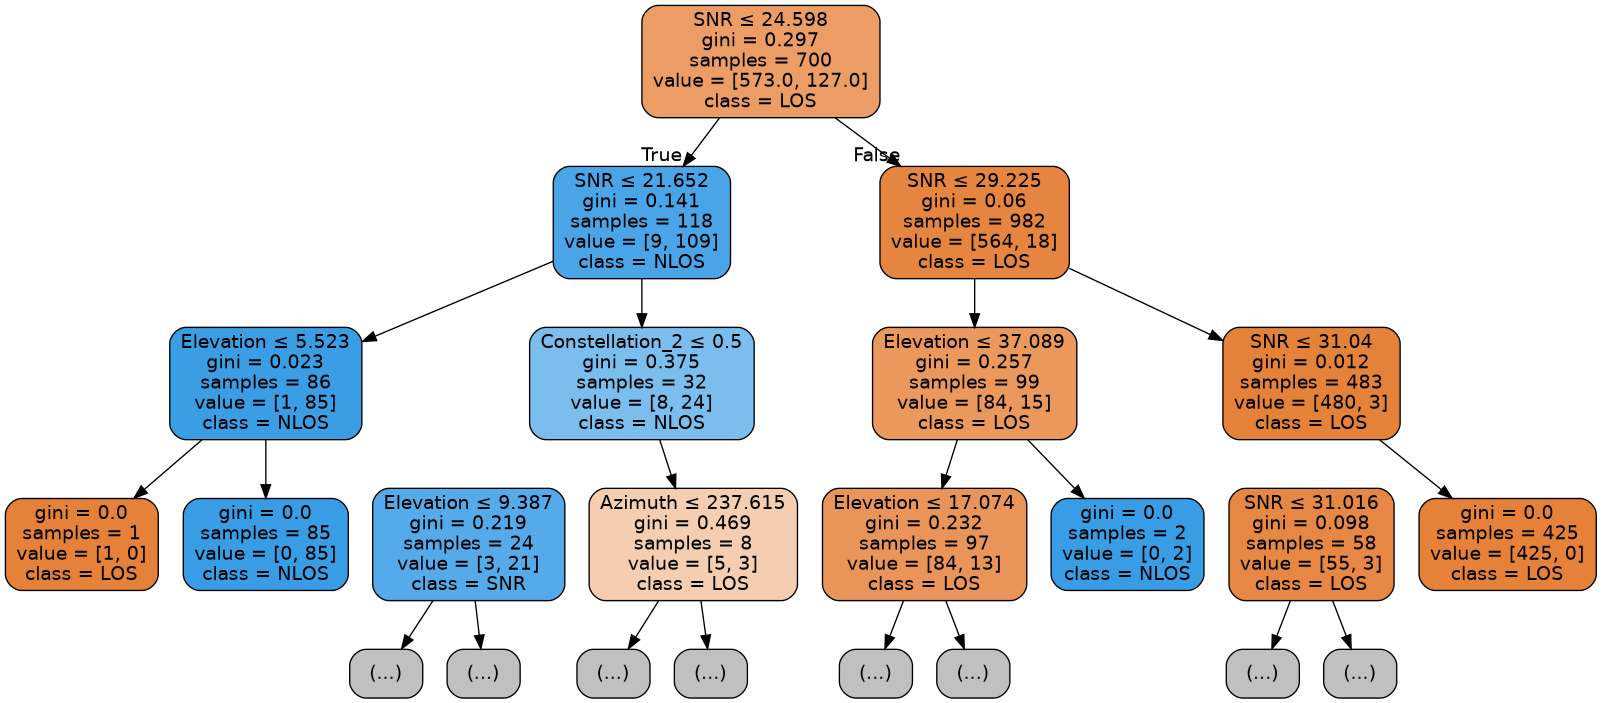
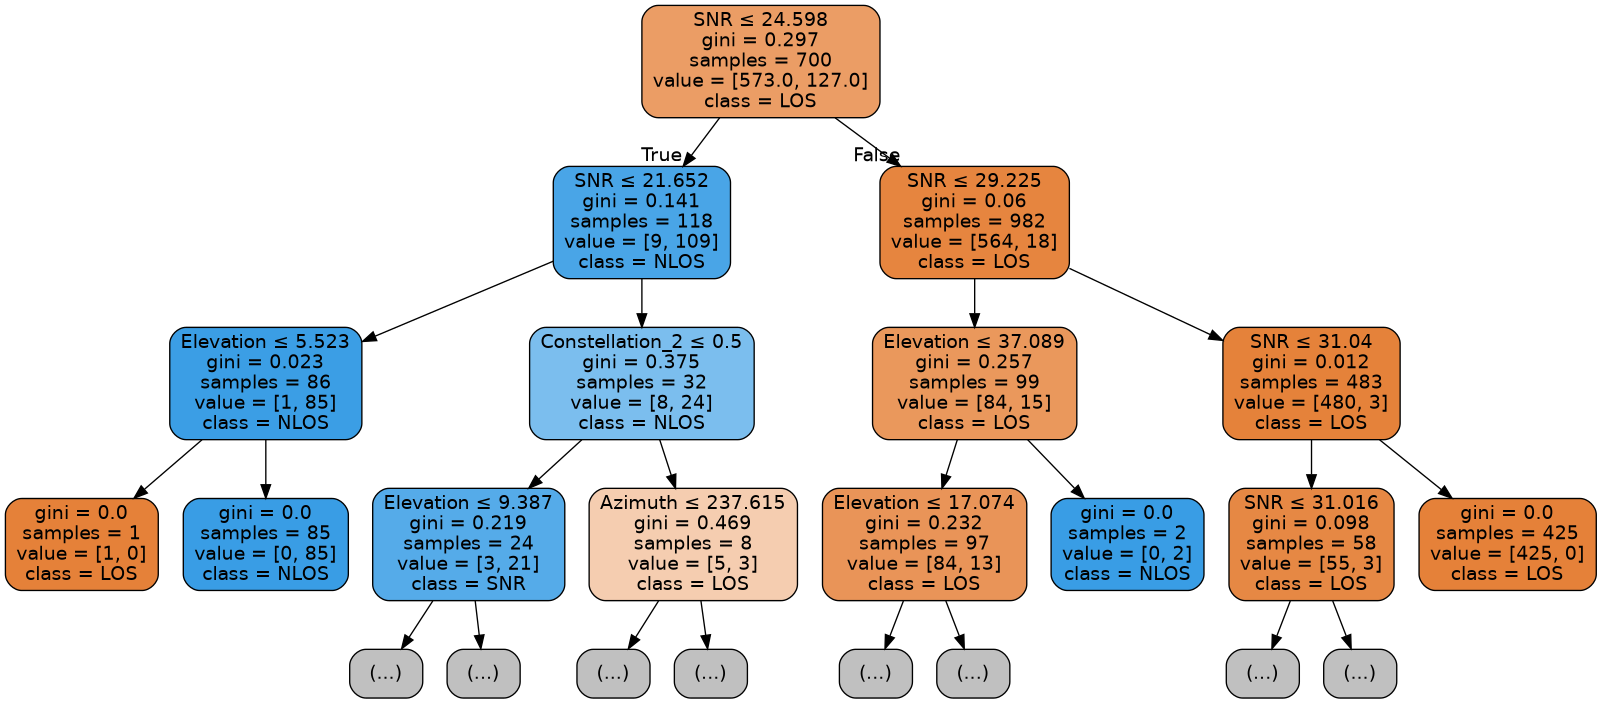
edge "SNR ≤ 31.04" -> "SNR ≤ 31.016": added
edge "Constellation_2 ≤ 0.5" -> "Elevation ≤ 9.387": added
